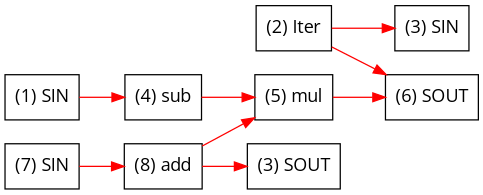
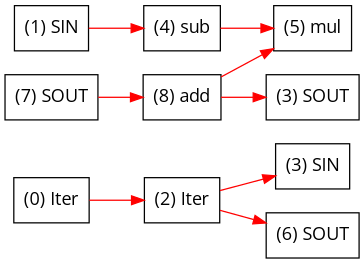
edge "(5) mul" -> "(6) SOUT": removed
node "(7) SIN": label "(7) SIN" -> "(7) SOUT"
node "(0) Iter": added
